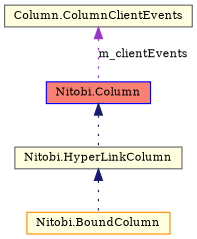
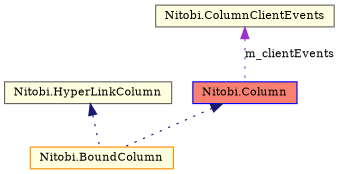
node "Column.ColumnClientEvents": label "Column.ColumnClientEvents" -> "Nitobi.ColumnClientEvents"
edge "Nitobi.HyperLinkColumn" -> "Nitobi.Column": now "Nitobi.BoundColumn" -> "Nitobi.Column"
